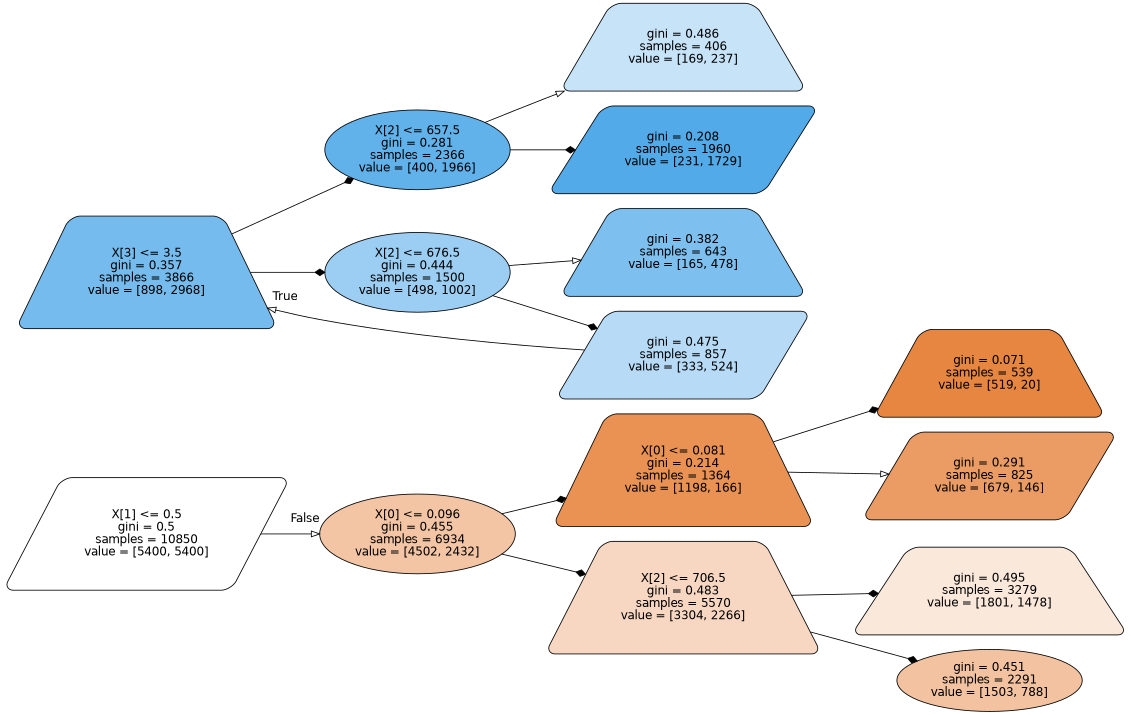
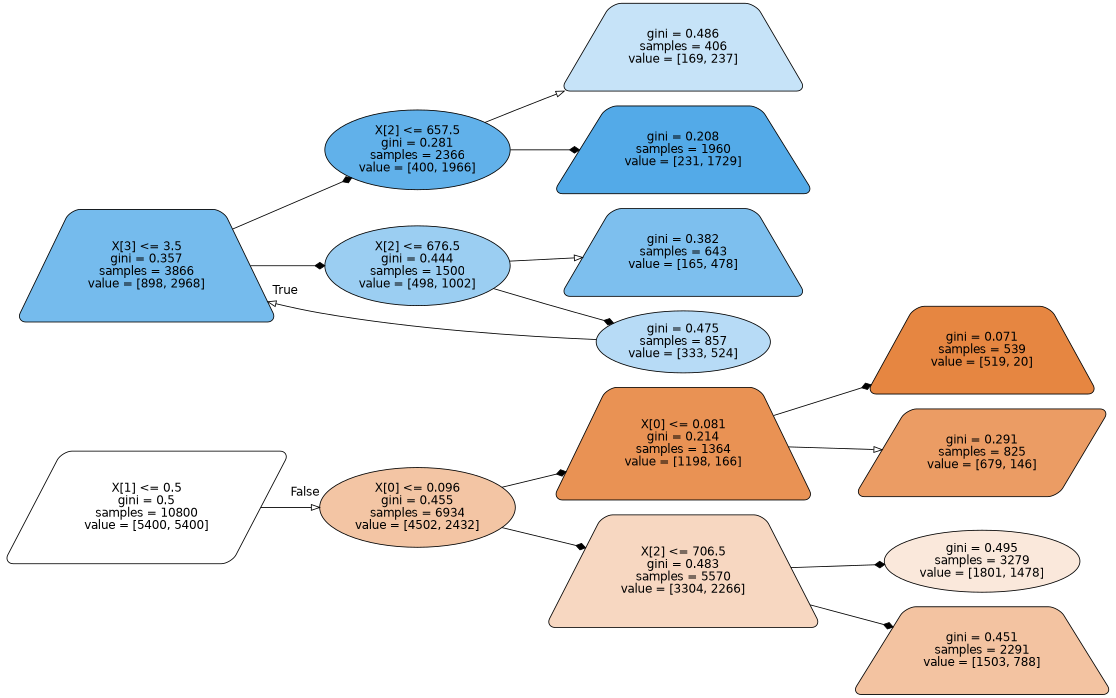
node "gini = 0.208 samples = 1960 value = [231, 1729]": shape parallelogram -> trapezium
node "gini = 0.475 samples = 857 value = [333, 524]": shape parallelogram -> ellipse
node "X[1] <= 0.5 gini = 0.5 samples = 10850 value = [5400, 5400]": label "X[1] <= 0.5 gini = 0.5 samples = 10850 value = [5400, 5400]" -> "X[1] <= 0.5 gini = 0.5 samples = 10800 value = [5400, 5400]"
node "gini = 0.495 samples = 3279 value = [1801, 1478]": shape trapezium -> ellipse
node "gini = 0.451 samples = 2291 value = [1503, 788]": shape ellipse -> trapezium
